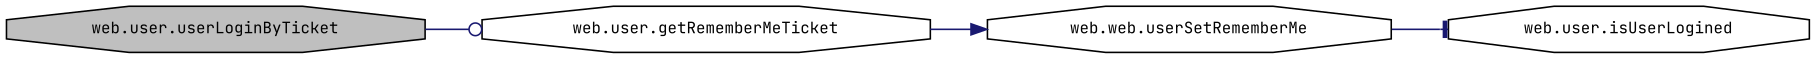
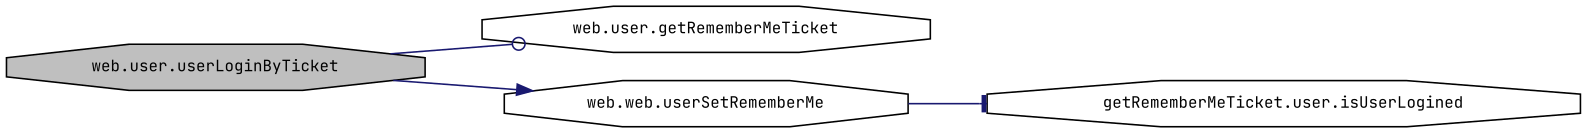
edge "web.user.getRememberMeTicket" -> "web.web.userSetRememberMe": now "web.user.userLoginByTicket" -> "web.web.userSetRememberMe"
node "web.user.isUserLogined": label "web.user.isUserLogined" -> "getRememberMeTicket.user.isUserLogined"
